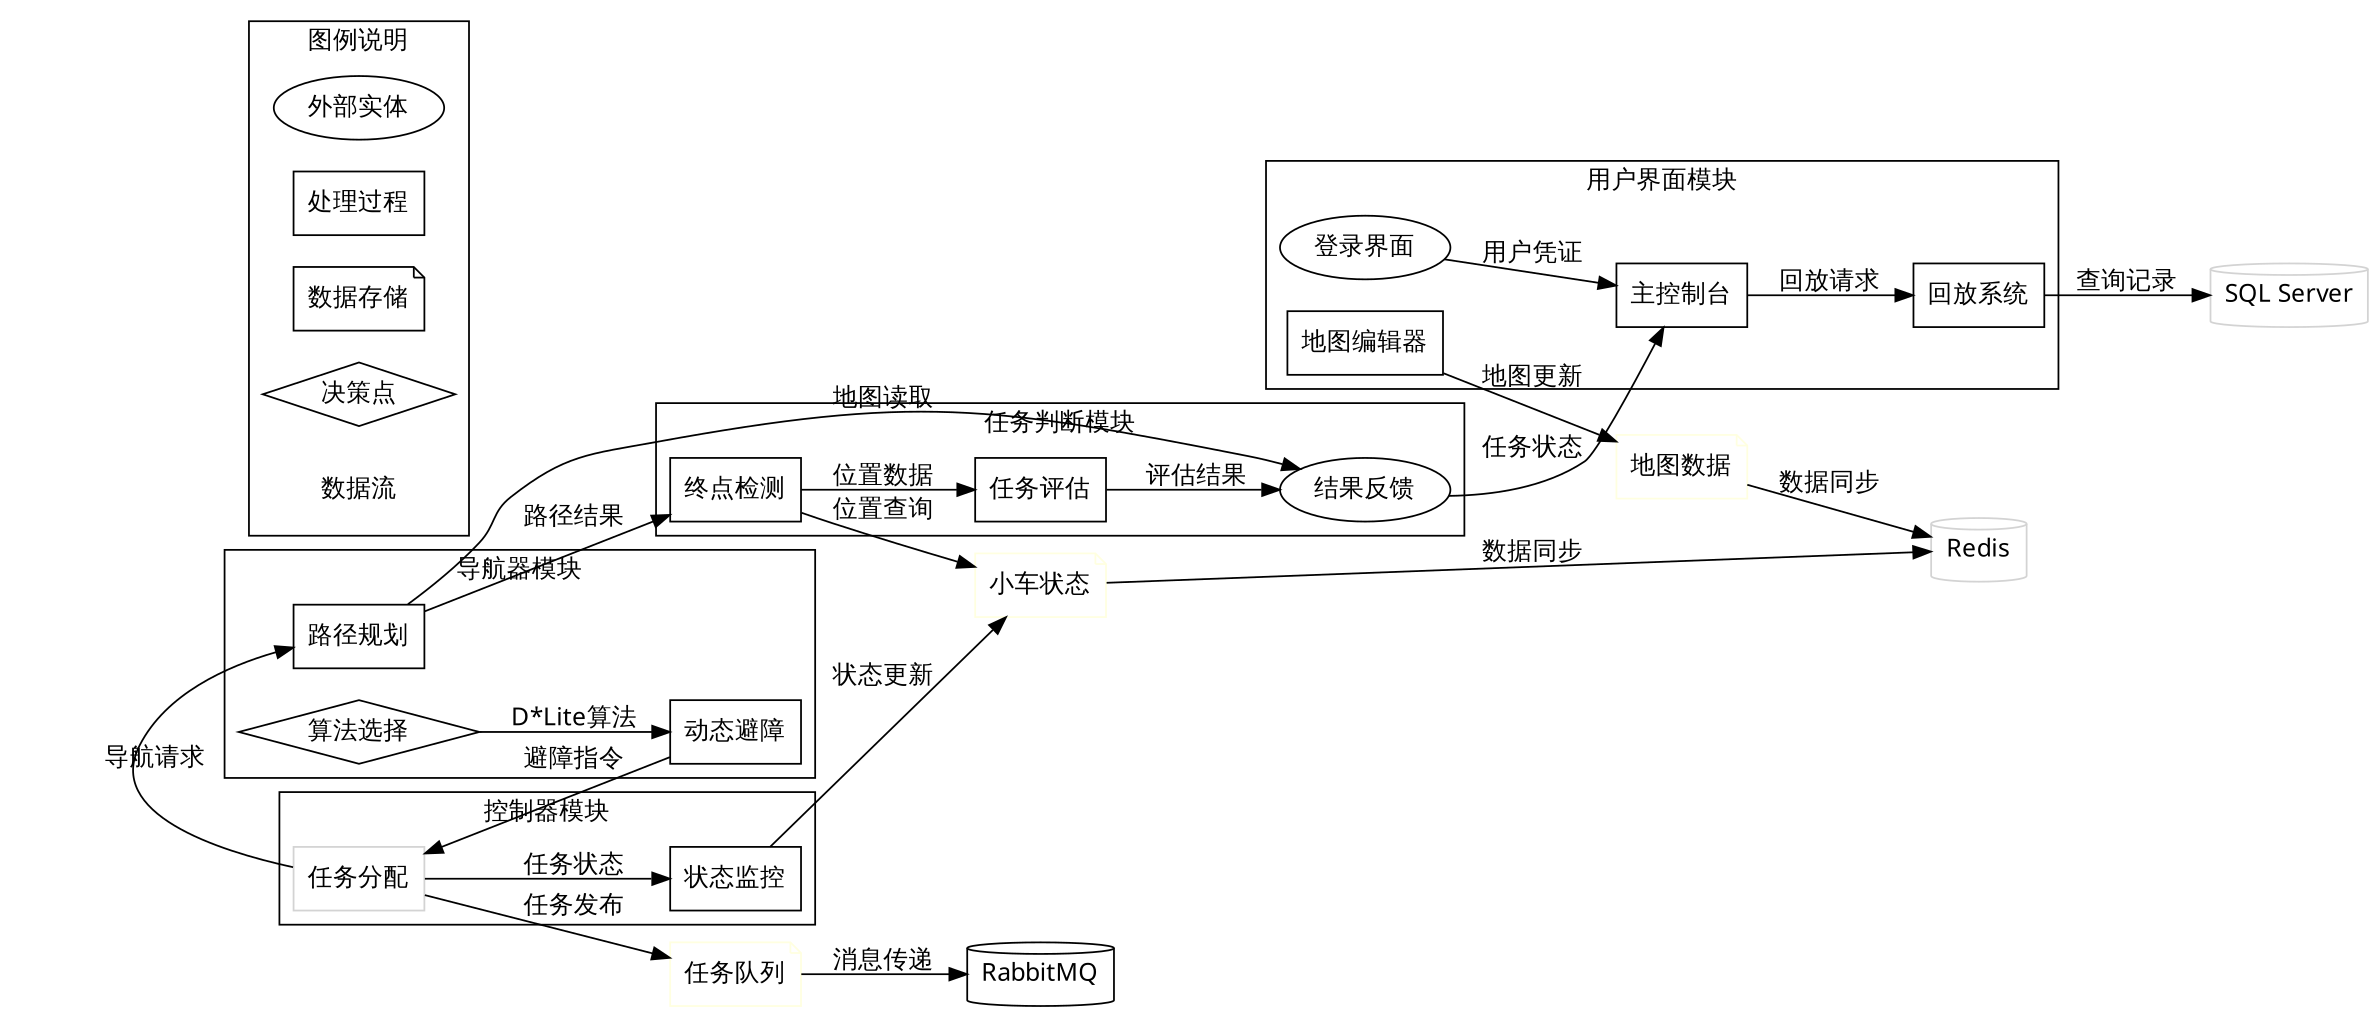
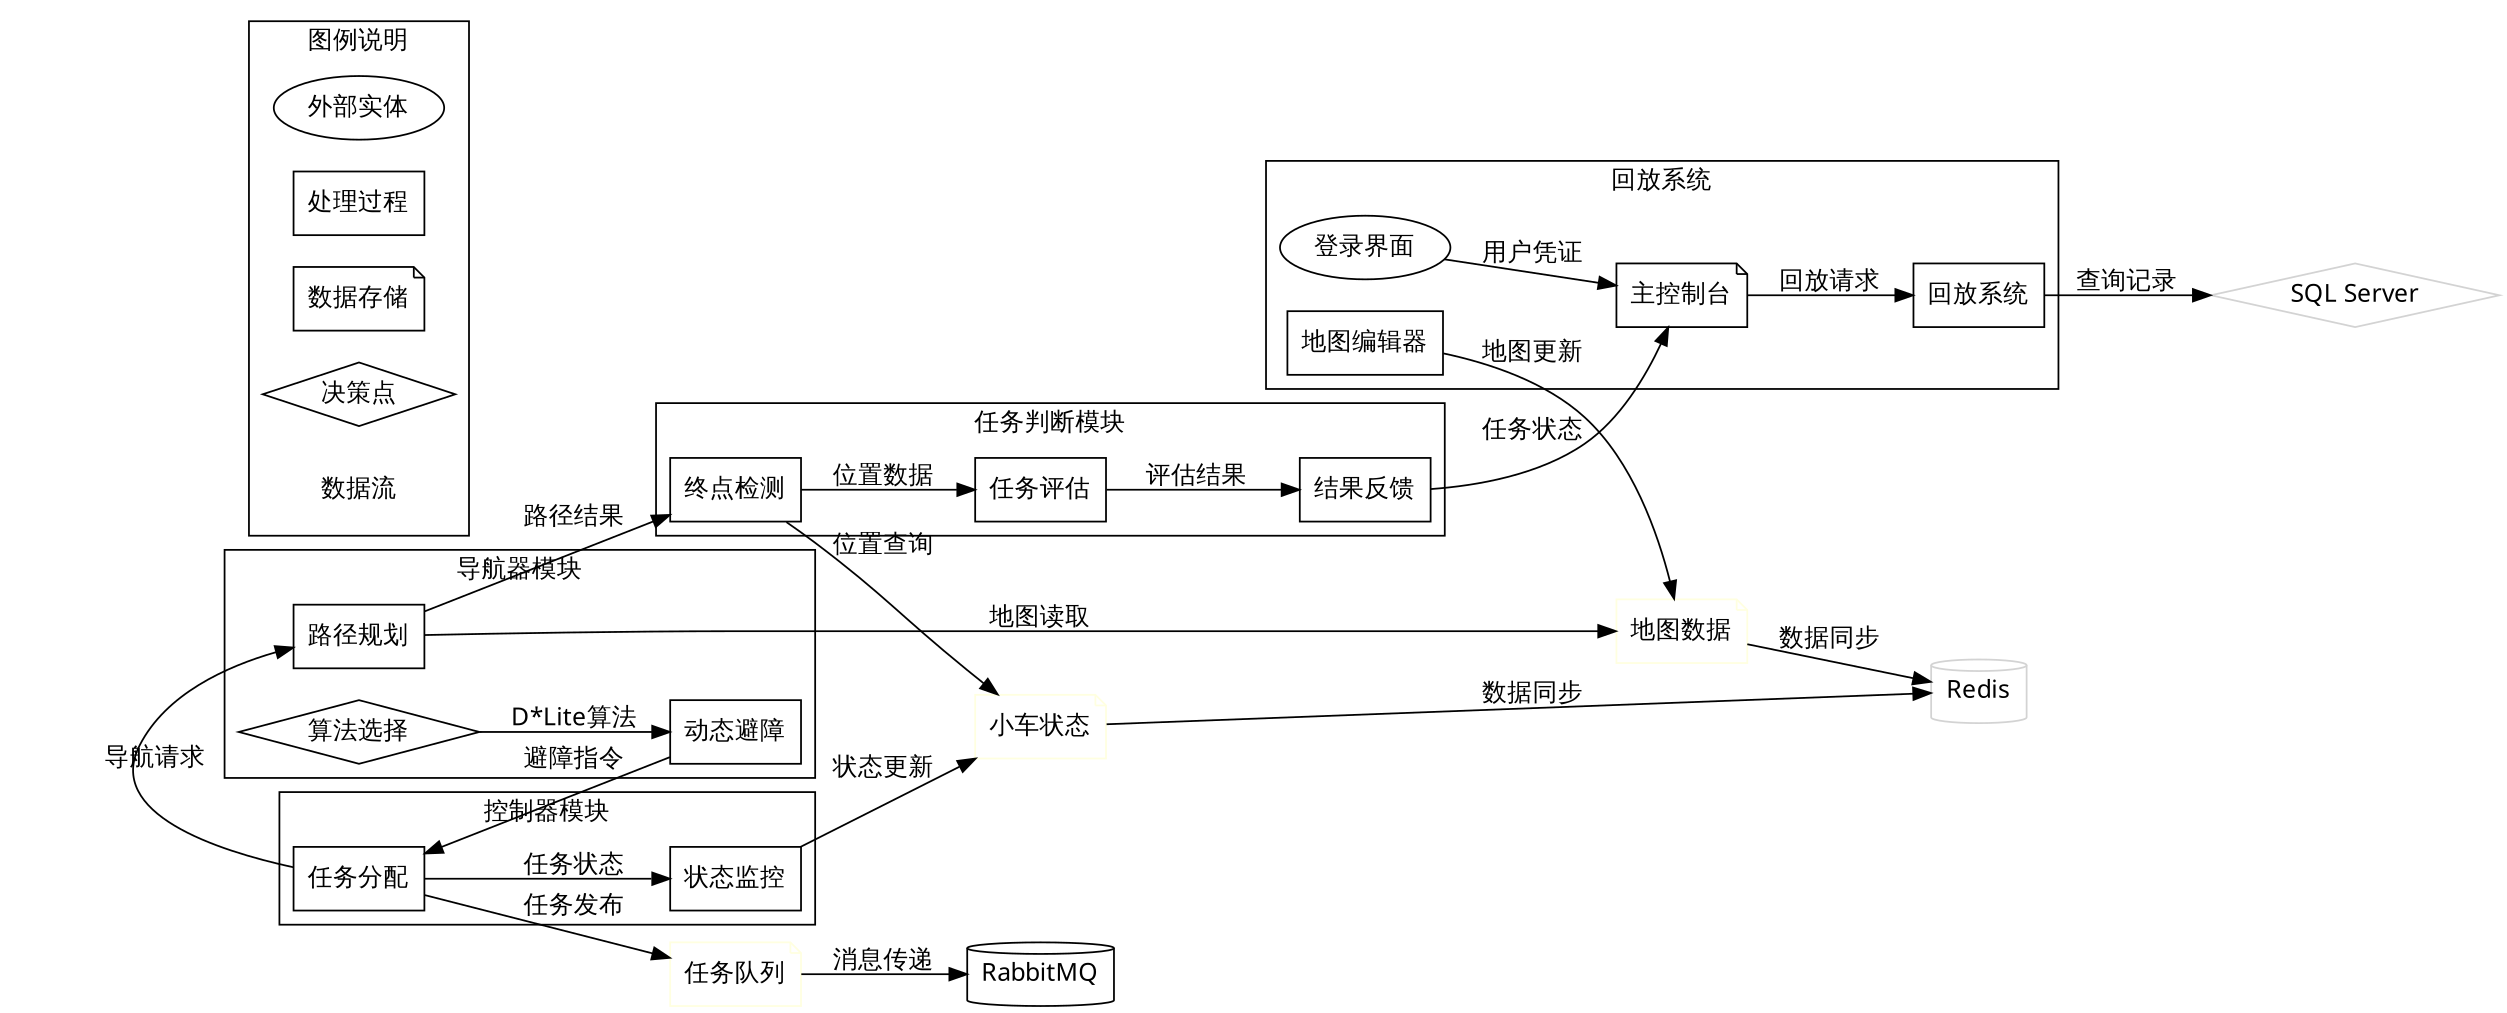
cluster "用户界面模块": label "用户界面模块" -> "回放系统"
node "主控制台": shape box -> note
node "SQL Server": shape cylinder -> diamond
edge "路径规划" -> "结果反馈": now "路径规划" -> "地图数据"
node "结果反馈": shape ellipse -> box
node "任务分配": color lightgrey -> black
